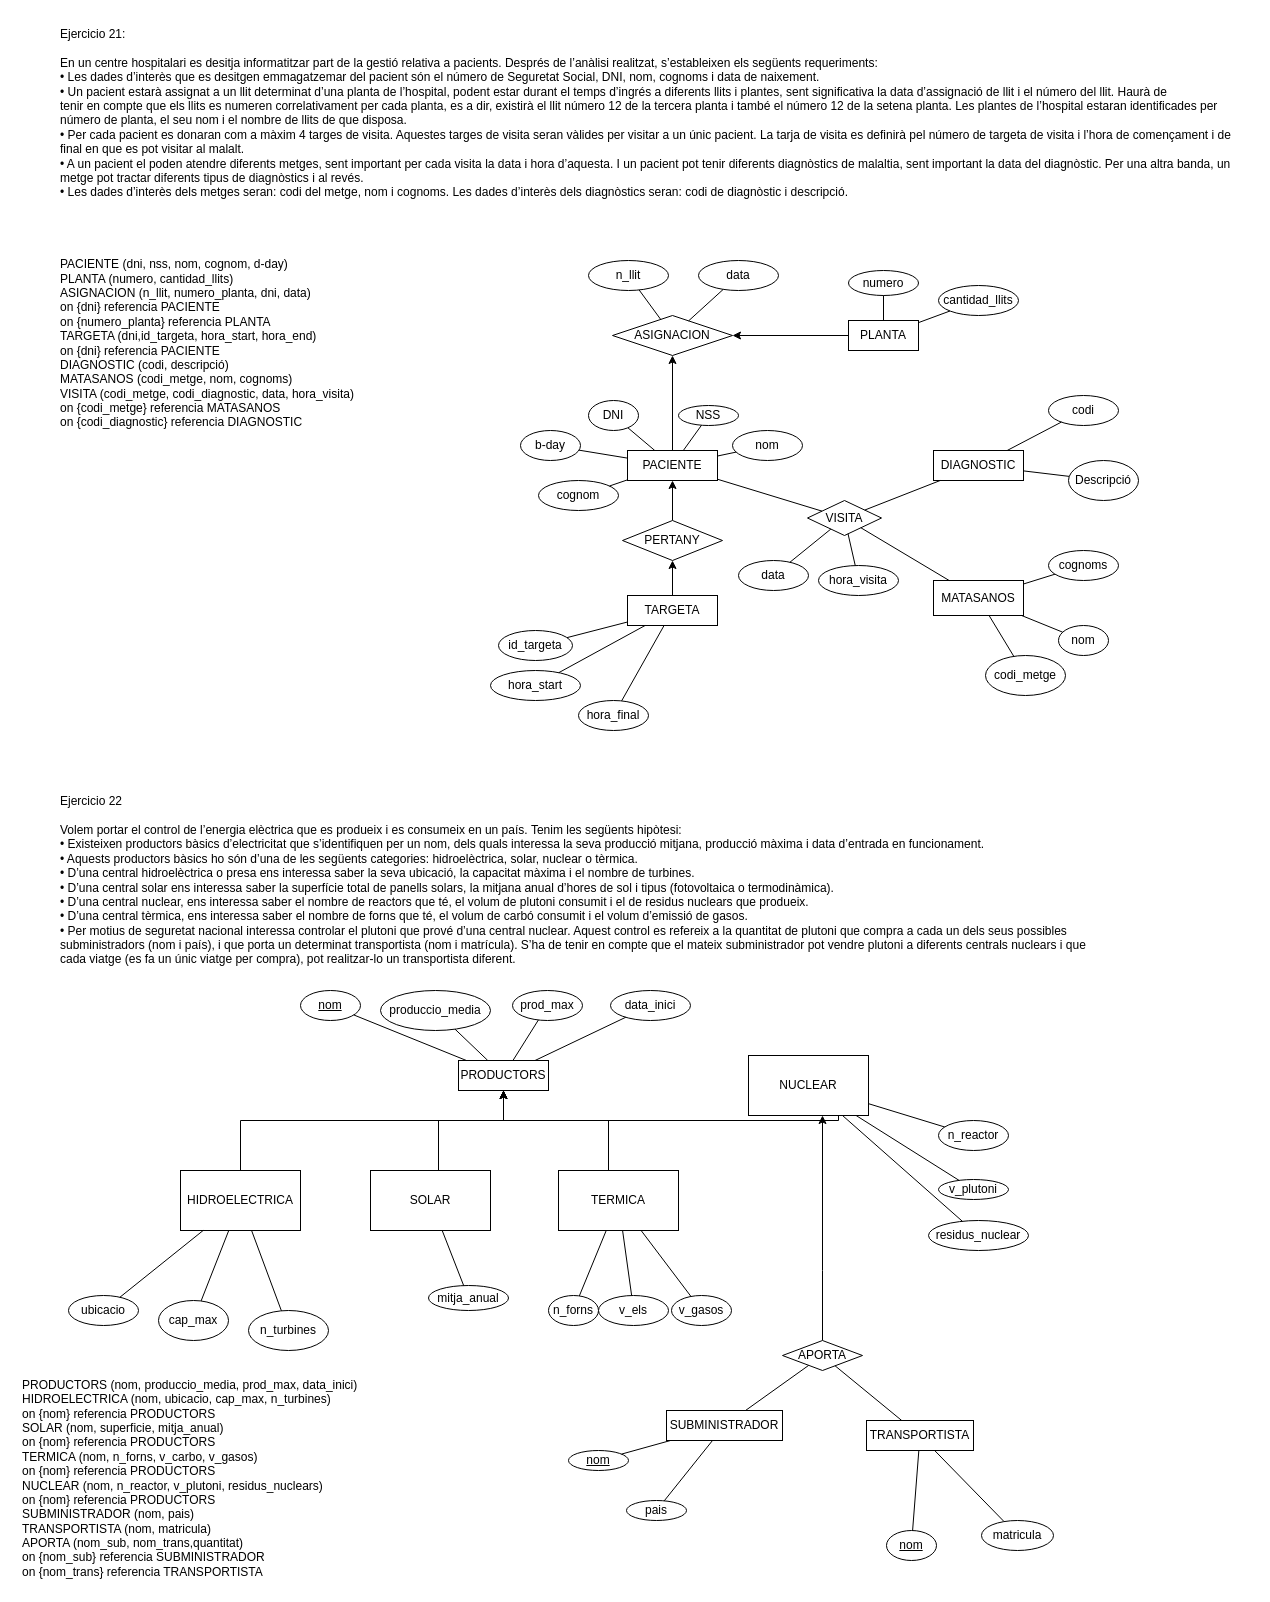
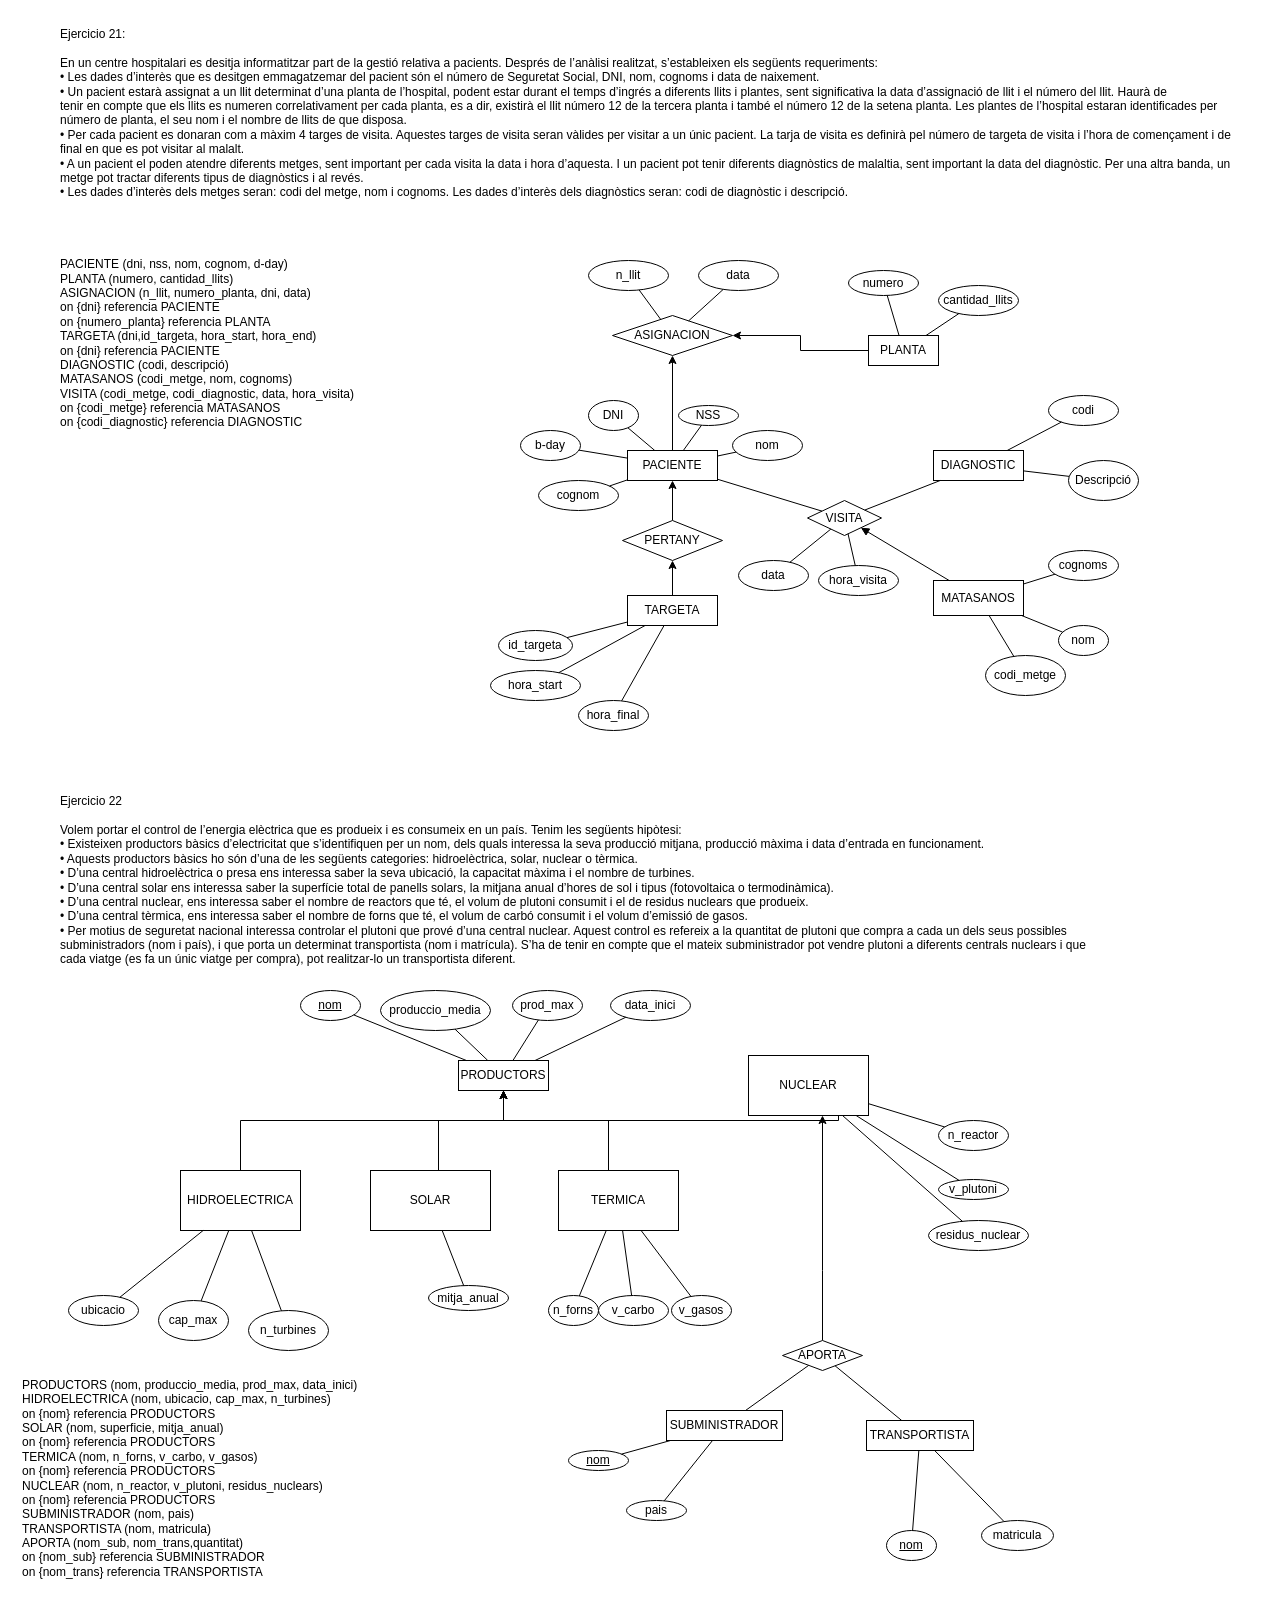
node "PLANTA": moved (884, 336) -> (904, 351)
edge "VISITA" -- "MATASANOS": arrowhead none -> block
node "v_els": label "v_els" -> "v_carbo"
